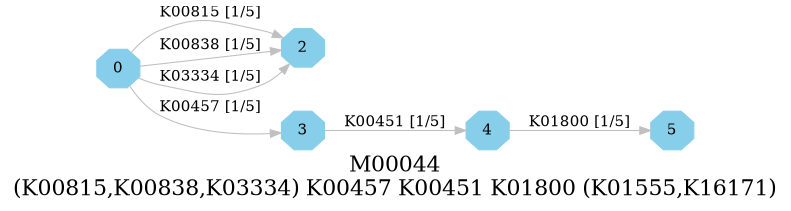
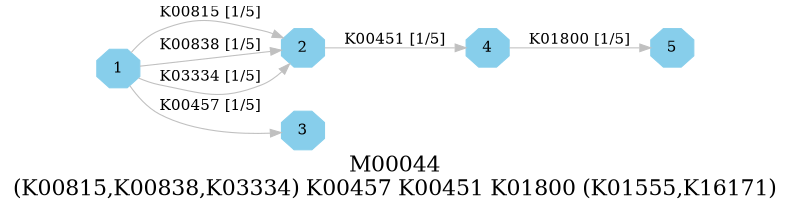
node "0": label "0" -> "1"
edge "3" -> "4": now "2" -> "4"
